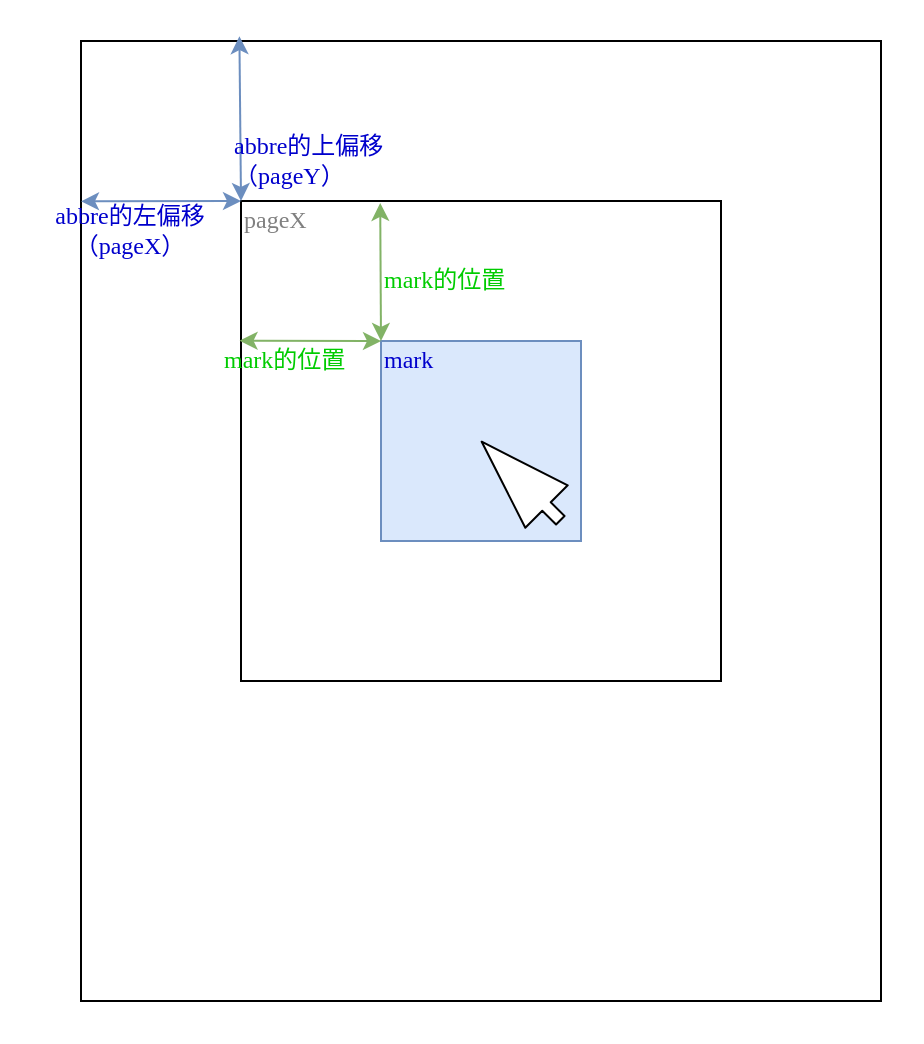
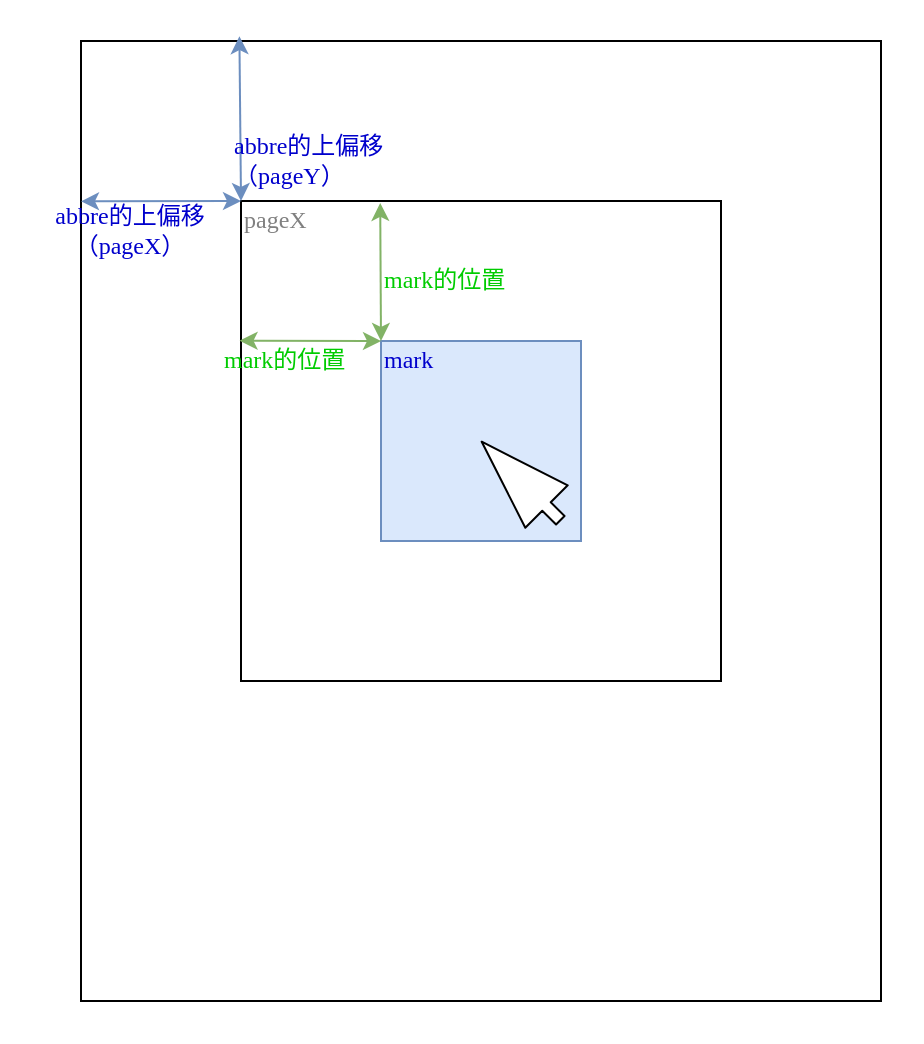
node "abbre的左偏移 （pageX）": label "abbre的左偏移 （pageX）" -> "abbre的上偏移 （pageX）"
